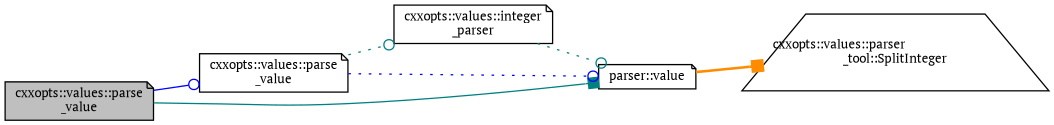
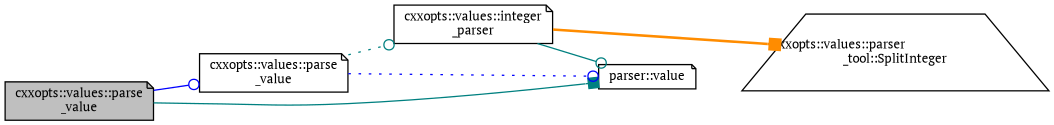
edge "cxxopts::values::integer _parser" -> "parser::value": style dotted -> solid
edge "parser::value" -> "cxxopts::values::parser _tool::SplitInteger": now "cxxopts::values::integer _parser" -> "cxxopts::values::parser _tool::SplitInteger"
